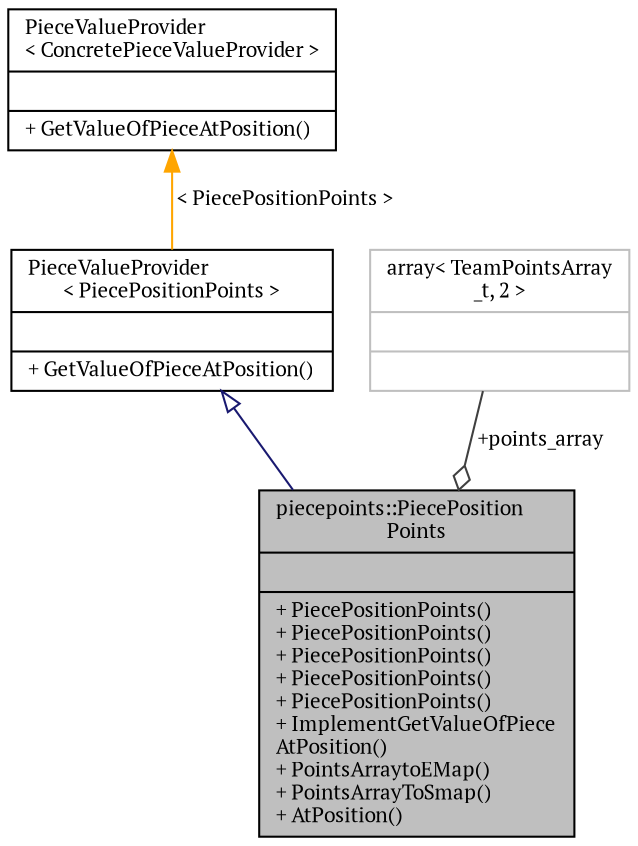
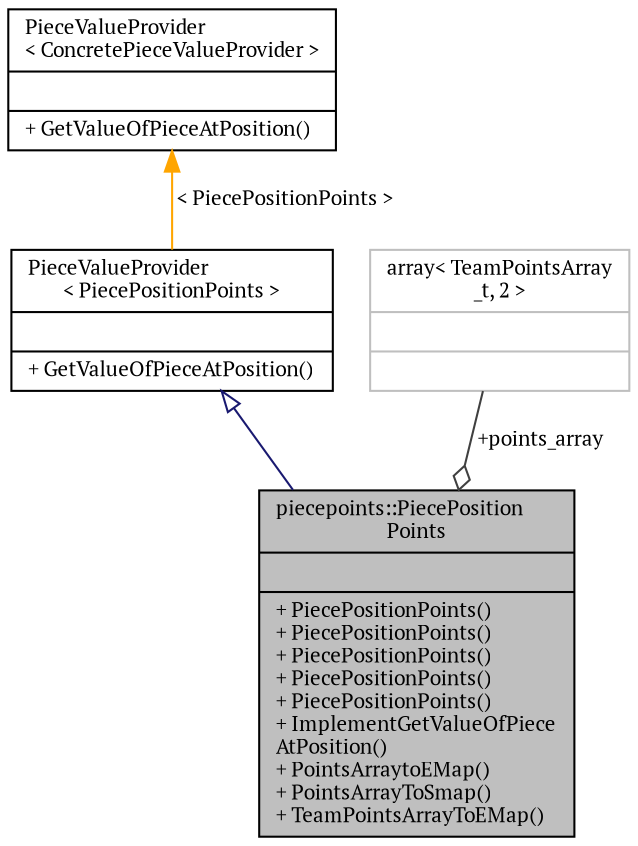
node "piecepoints::PiecePosition": text "+ AtPosition()" -> "+ TeamPointsArrayToEMap()"
